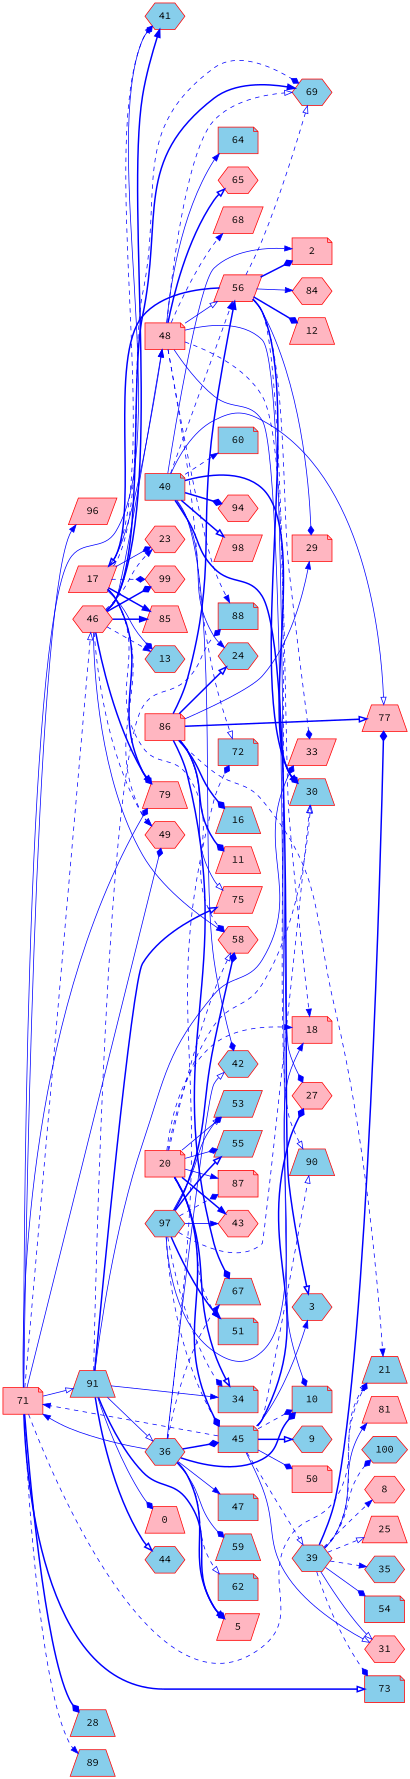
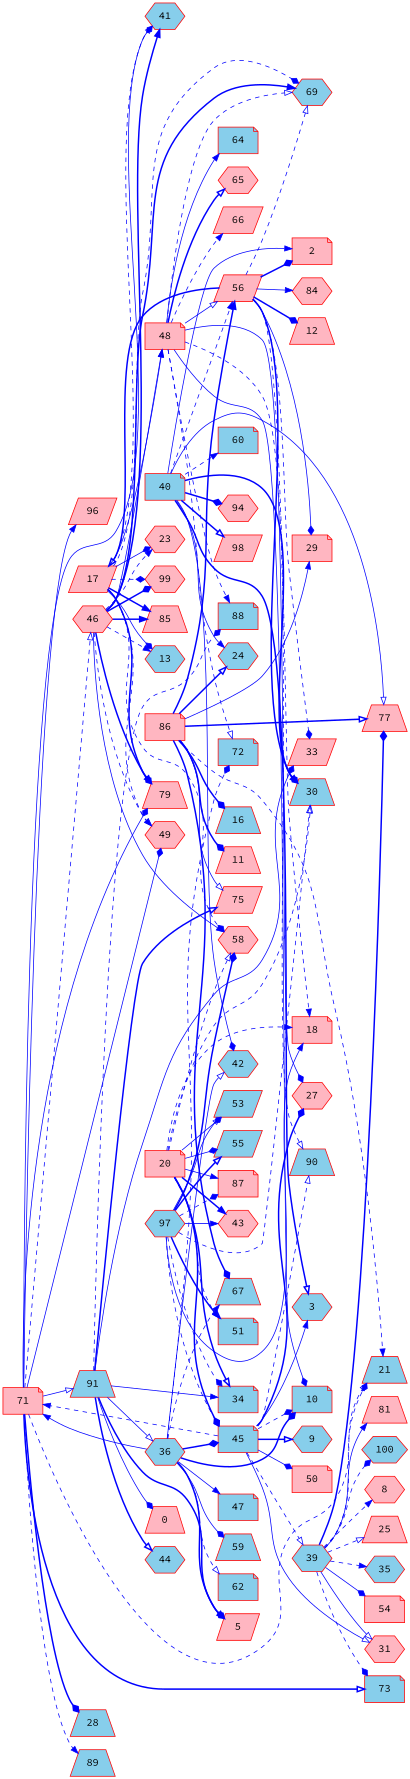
node "68": label "68" -> "66"
node "54": fillcolor skyblue -> lightpink
